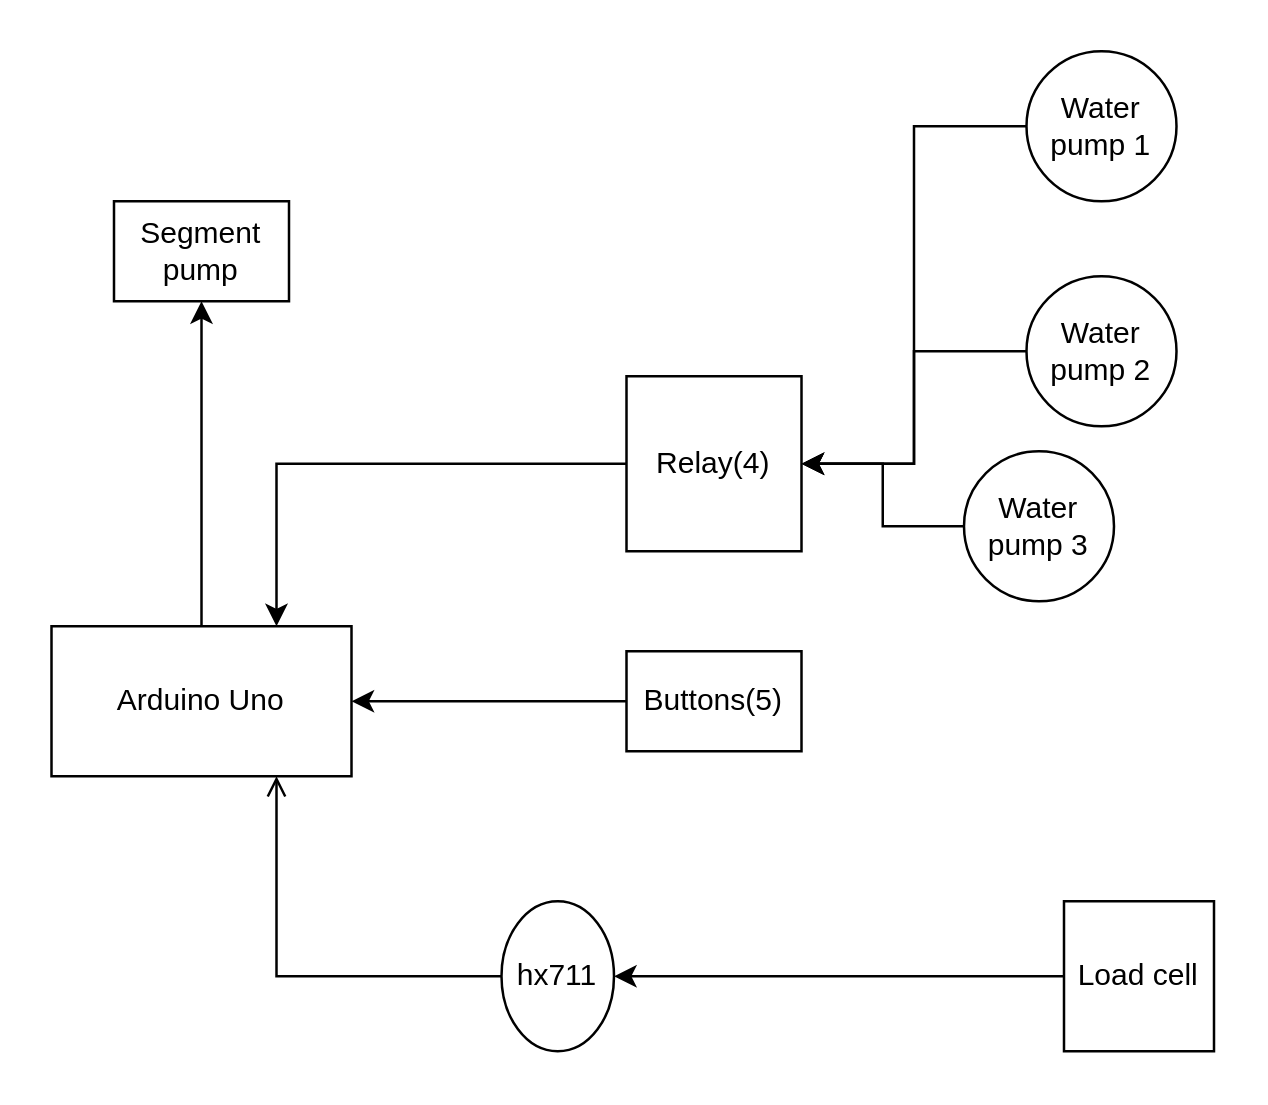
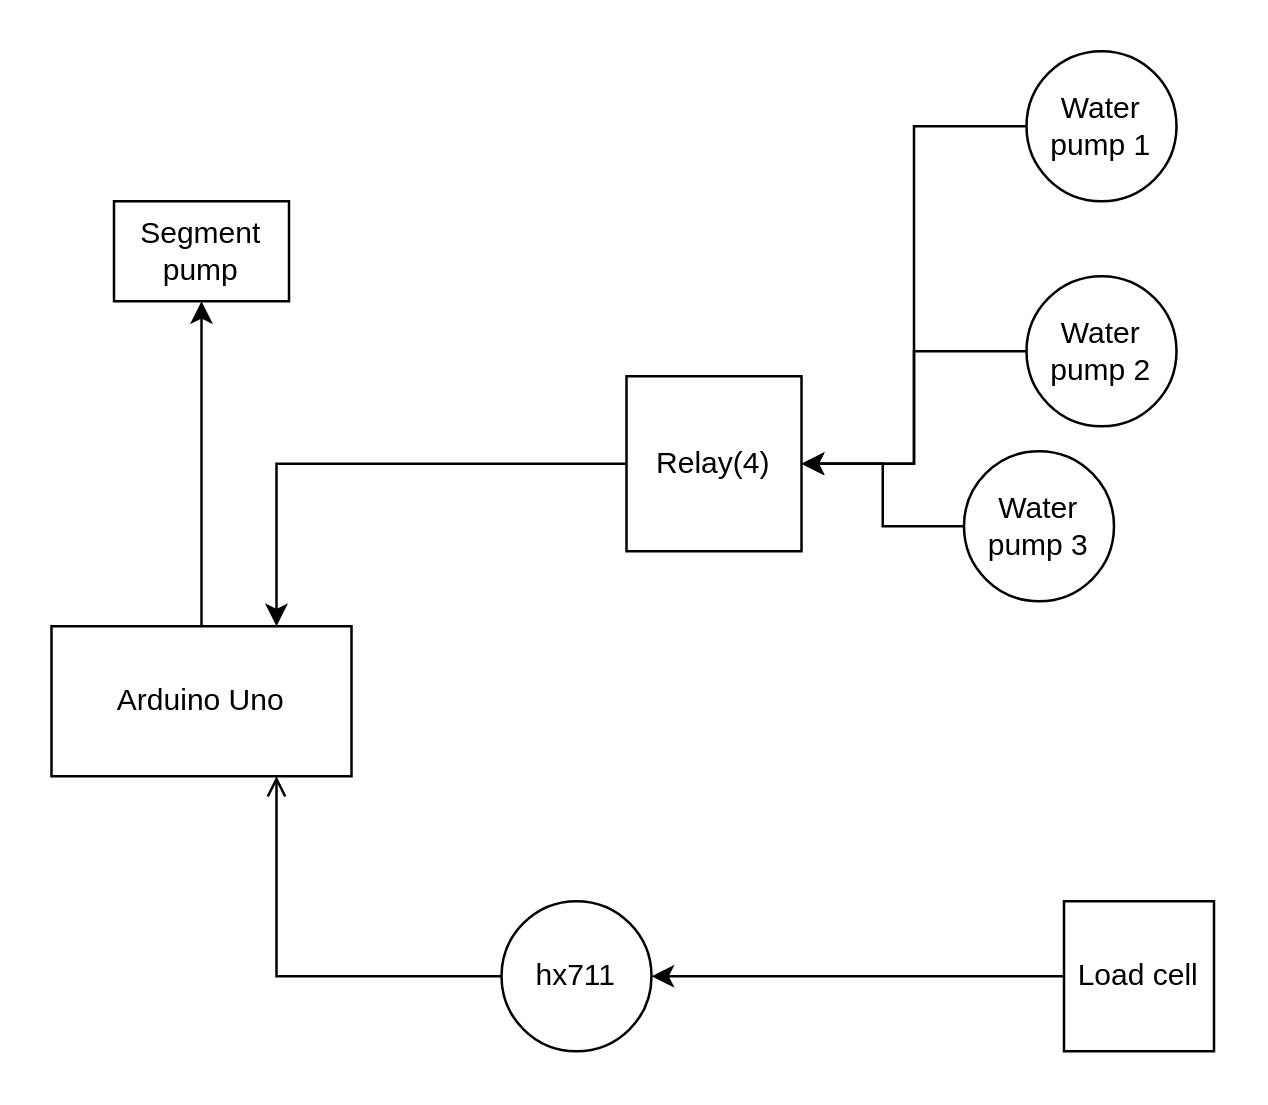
edge "Buttons(5)" -> "Arduino Uno": removed
node "Buttons(5)": removed
node "hx711": size 113x150 -> 150x150
